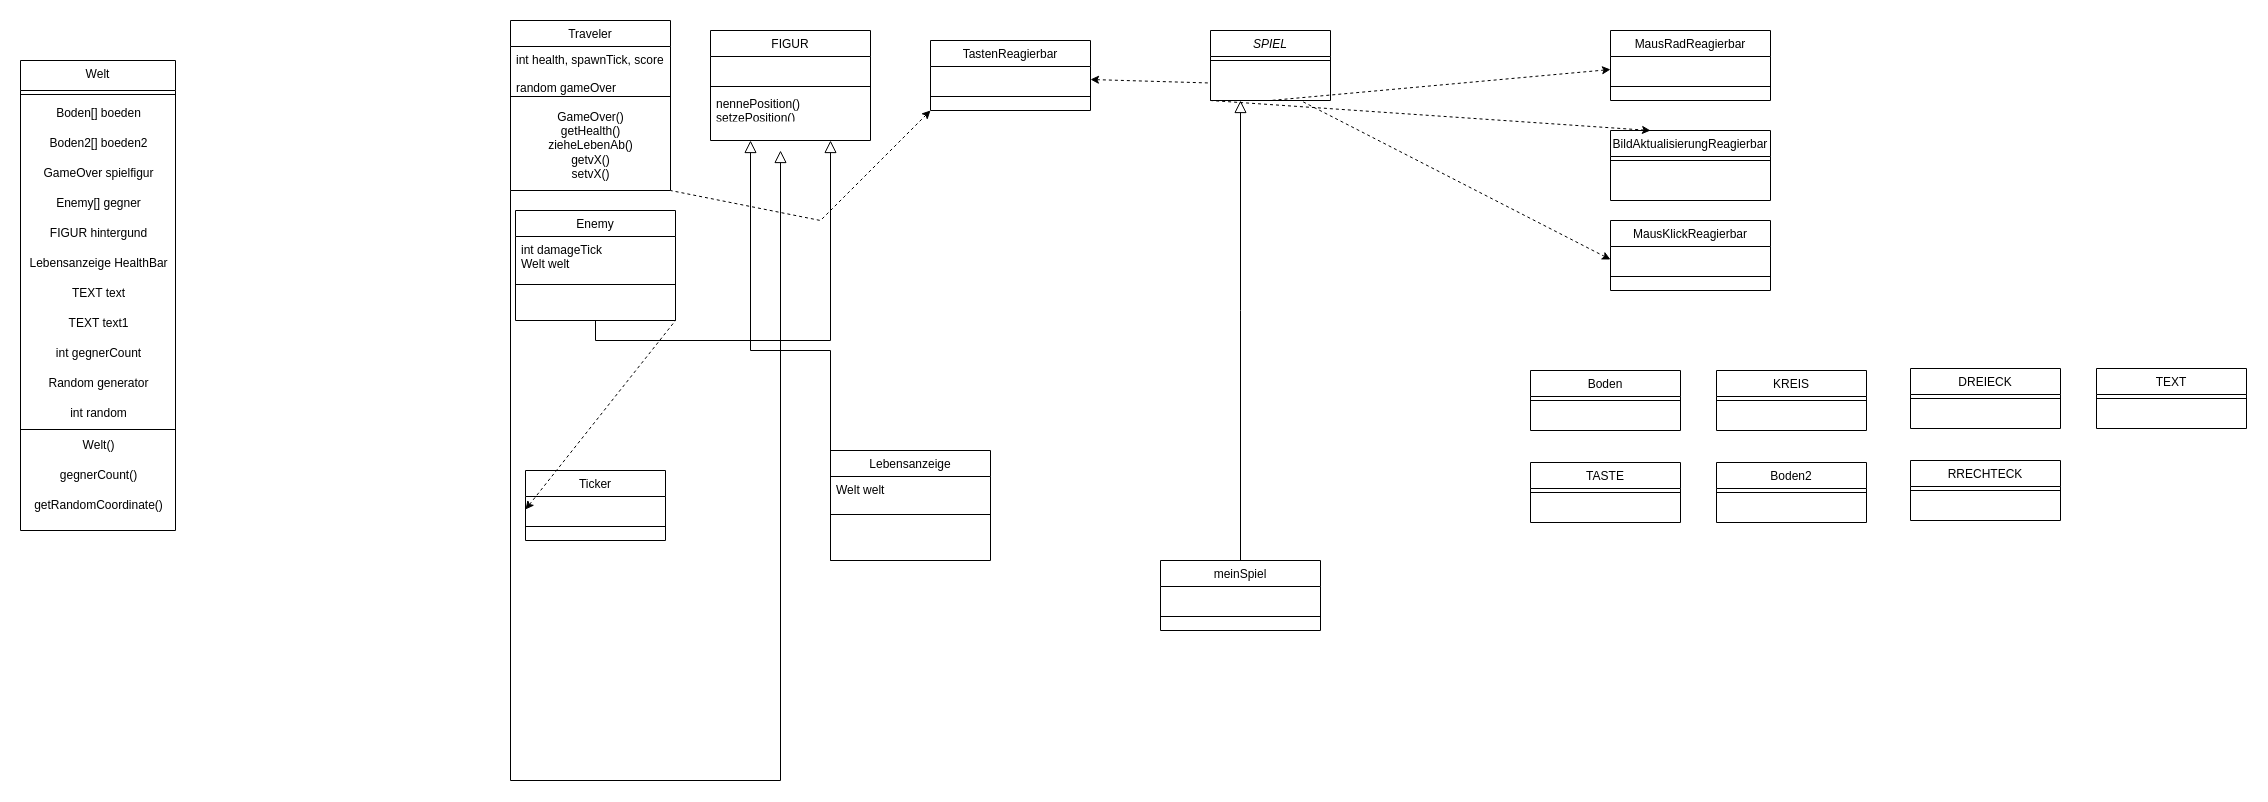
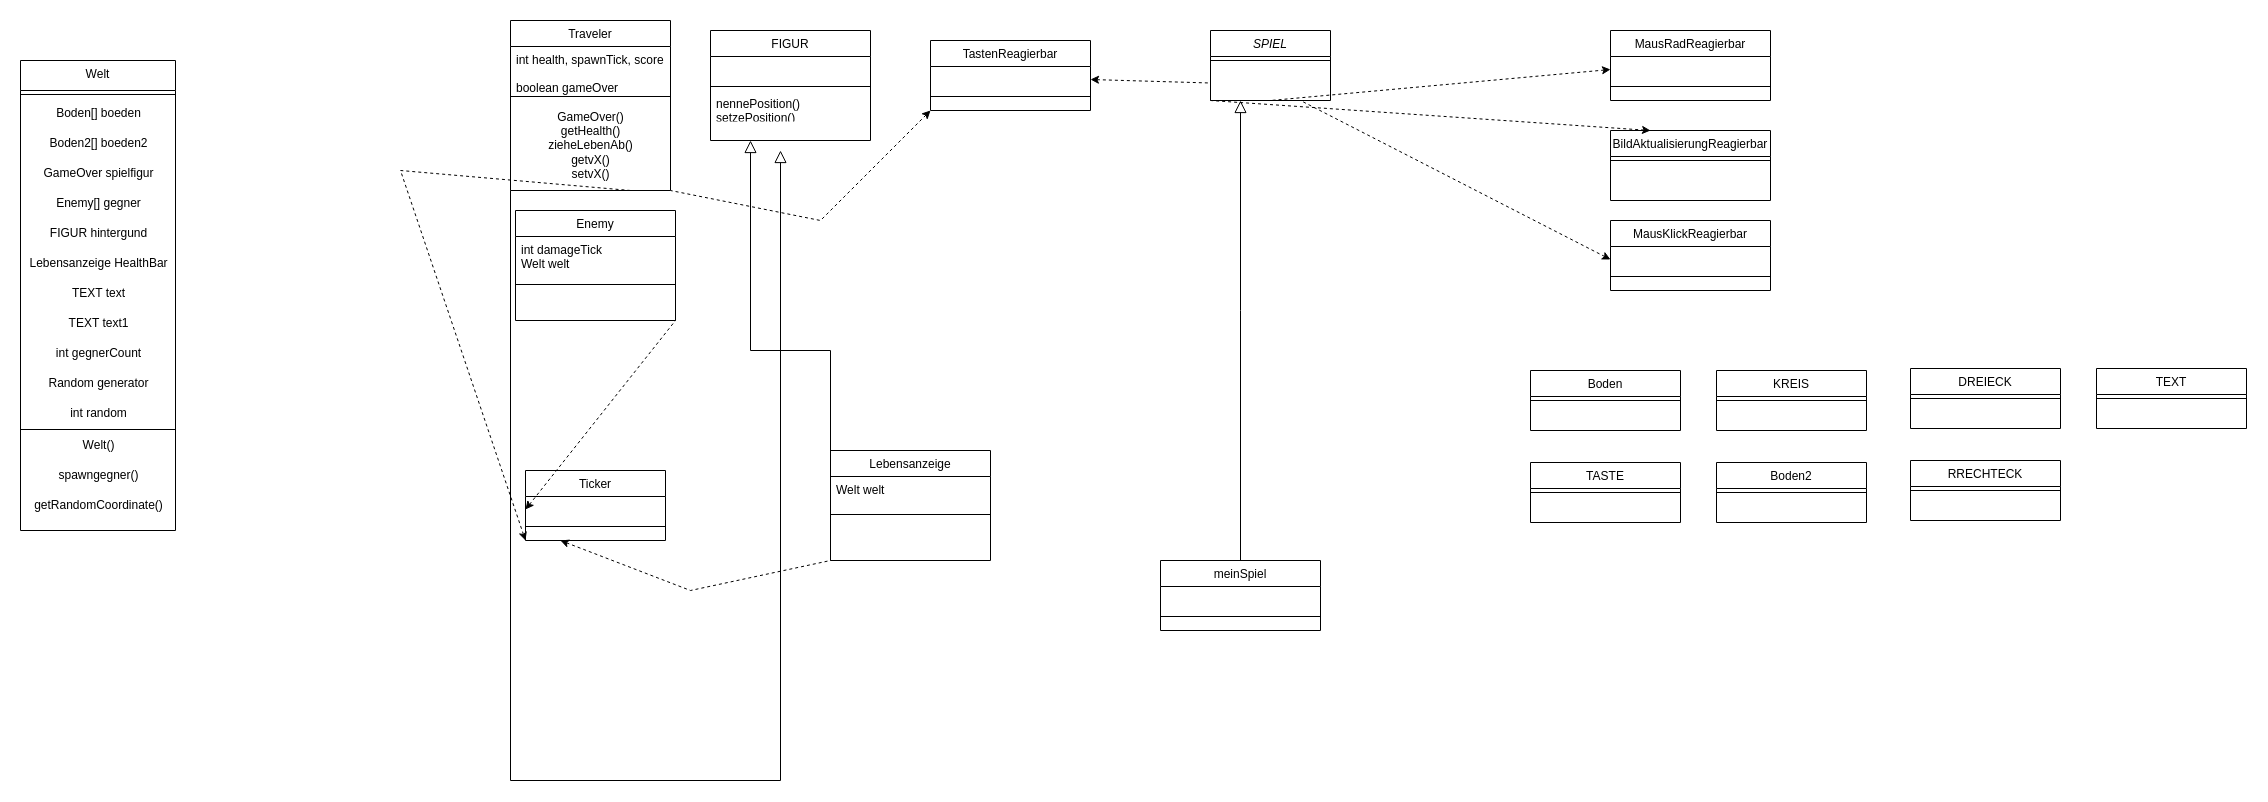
node "int health, spawnTick, score random gameOver": label "int health, spawnTick, score random gameOver" -> "int health, spawnTick, score boolean gameOver"
edge "Traveler" -> "Ticker": added
edge "Enemy" -> "FIGUR": removed
node "gegnerCount()": label "gegnerCount()" -> "spawngegner()"
edge "Lebensanzeige" -> "Ticker": added
